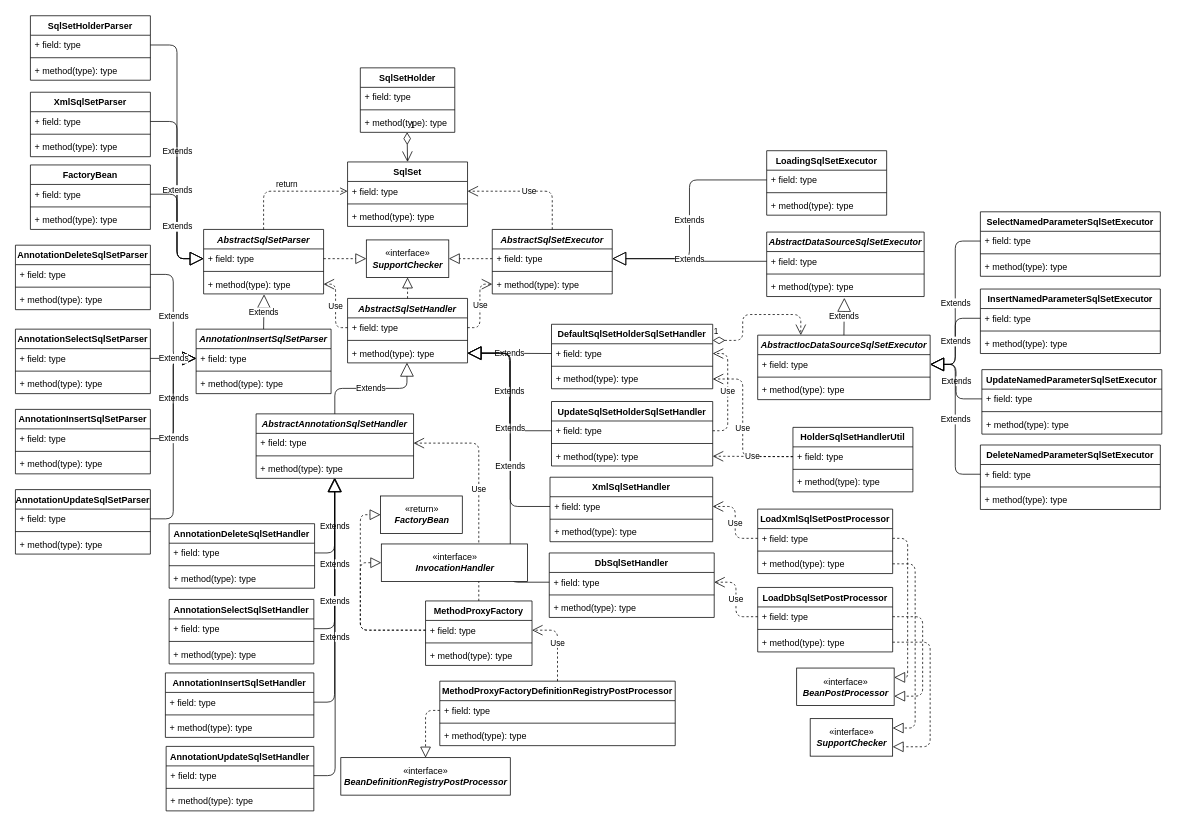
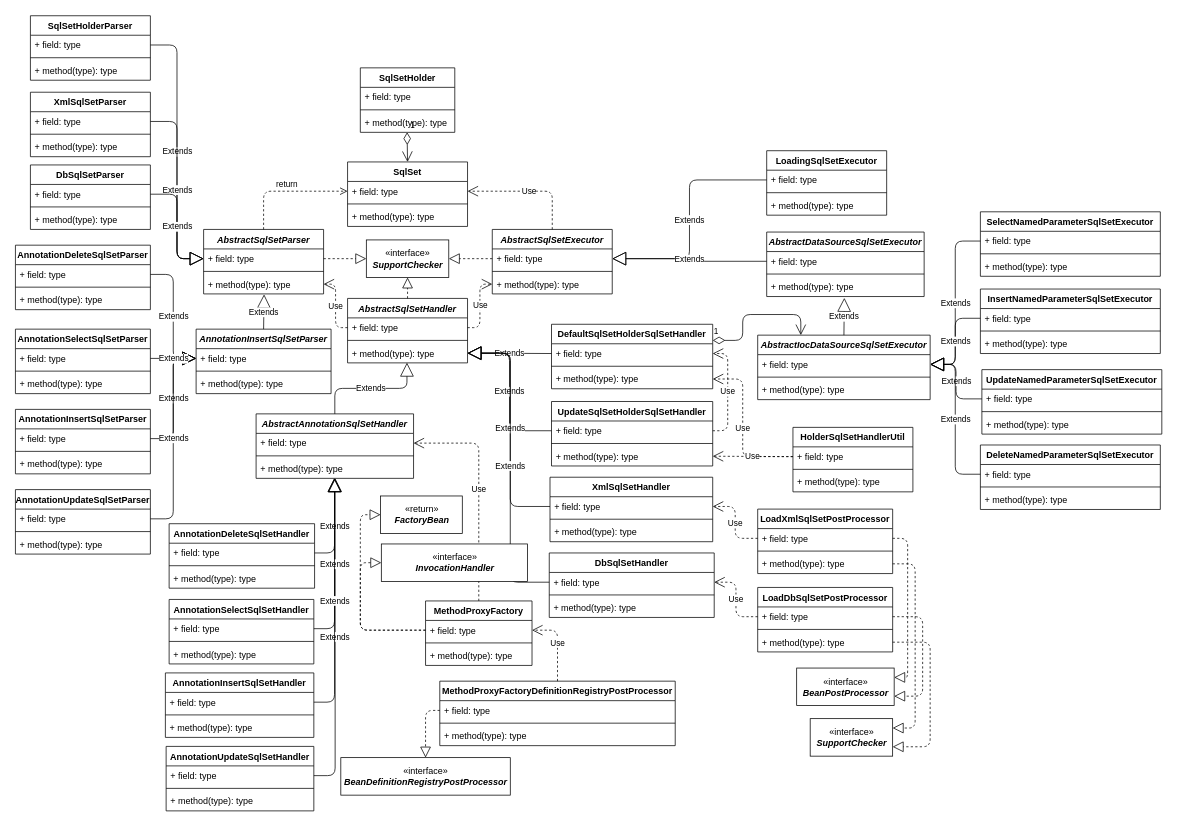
node "FactoryBean": label "FactoryBean" -> "DbSqlSetParser"
edge "DefaultSqlSetHolderSqlSetHandler" -- "AbstractIocDataSourceSqlSetExecutor": style dashed -> solid
